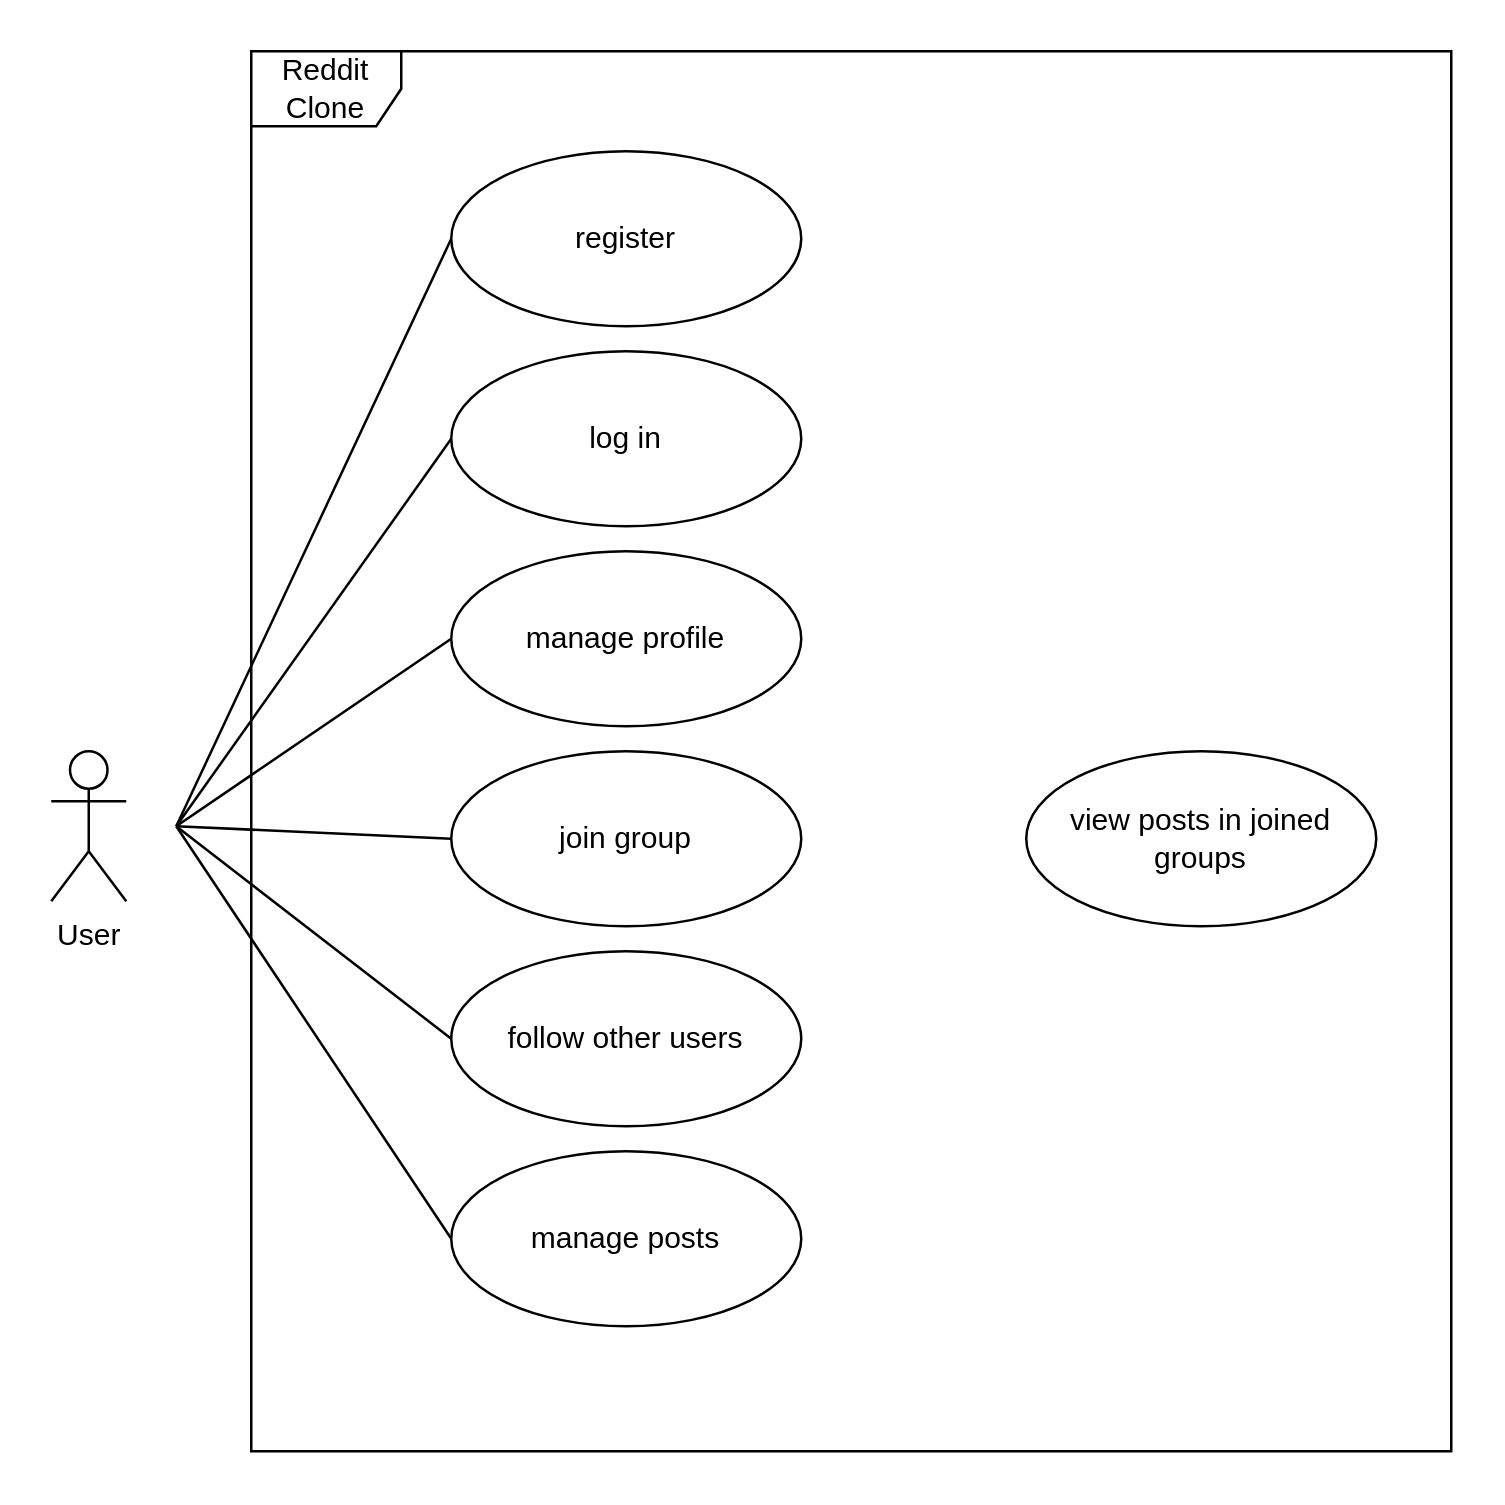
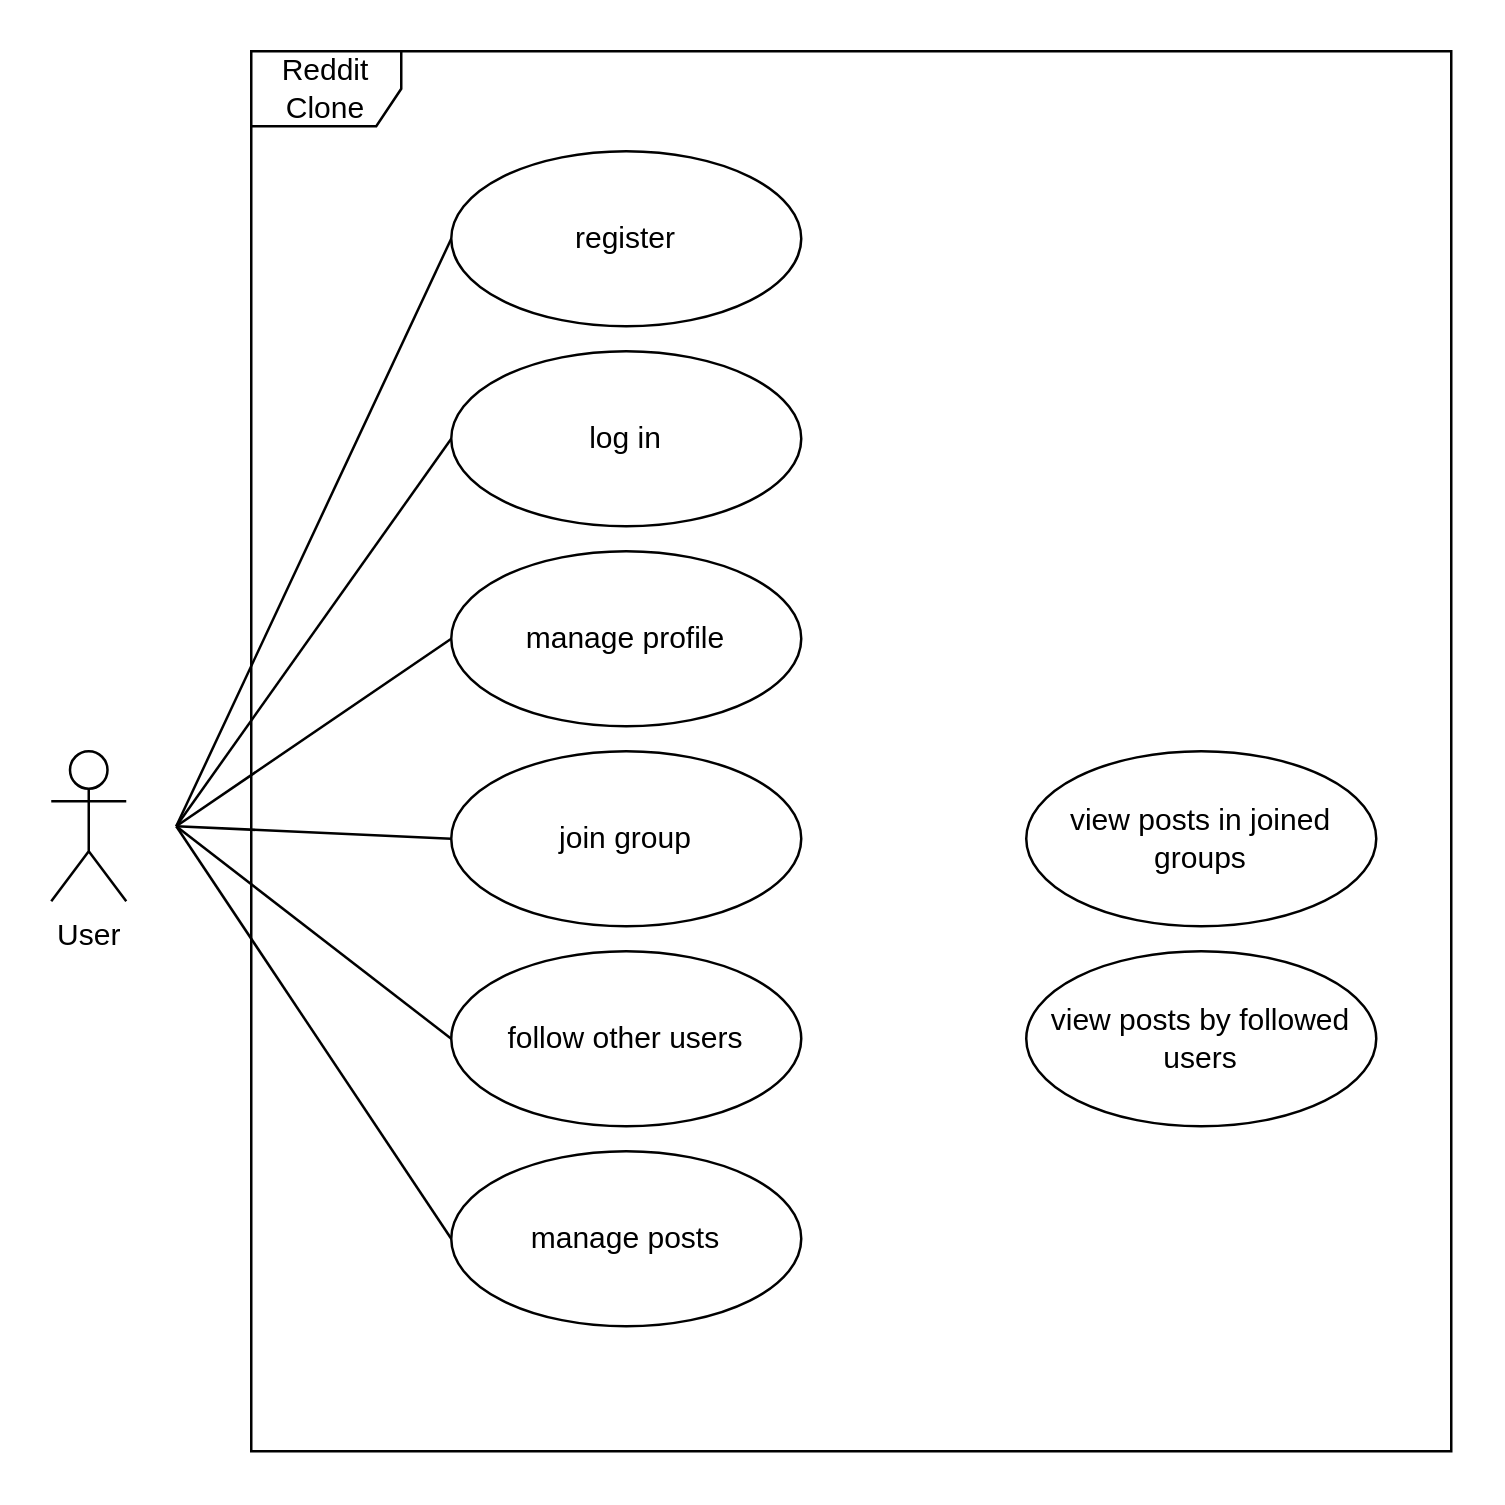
node "view posts by followed users": added
